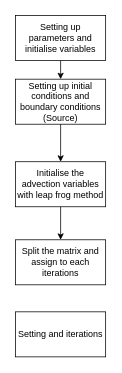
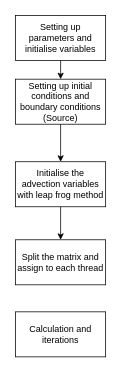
node "Split the matrix and assign to each iterations": label "Split the matrix and assign to each iterations" -> "Split the matrix and assign to each thread"
node "Setting and iterations": label "Setting and iterations" -> "Calculation and iterations"
